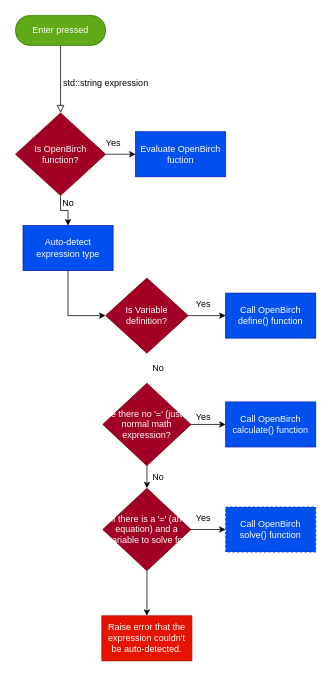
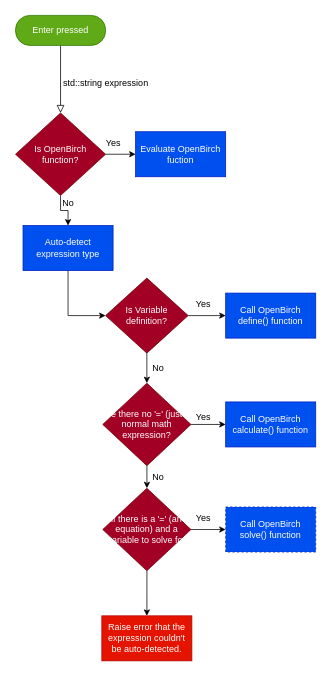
edge "Is Variable definition?" -> "are there no '=' (just a normal math expression?": added
